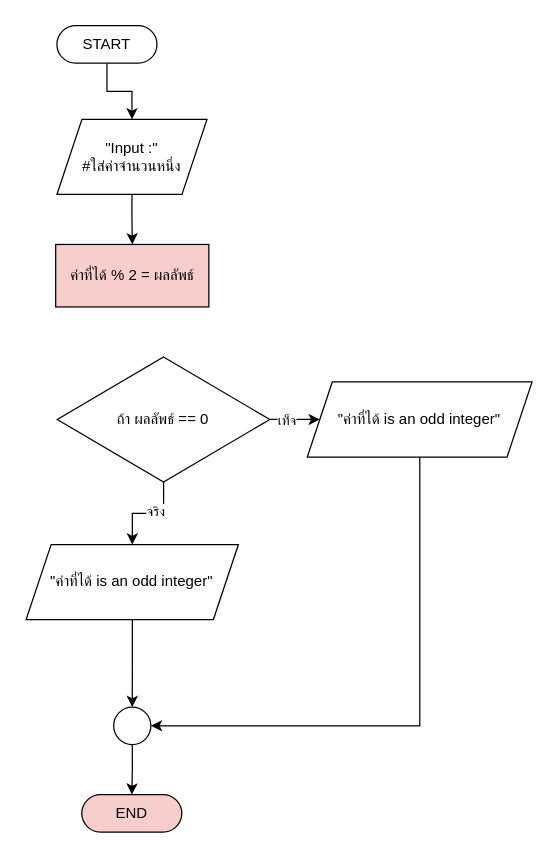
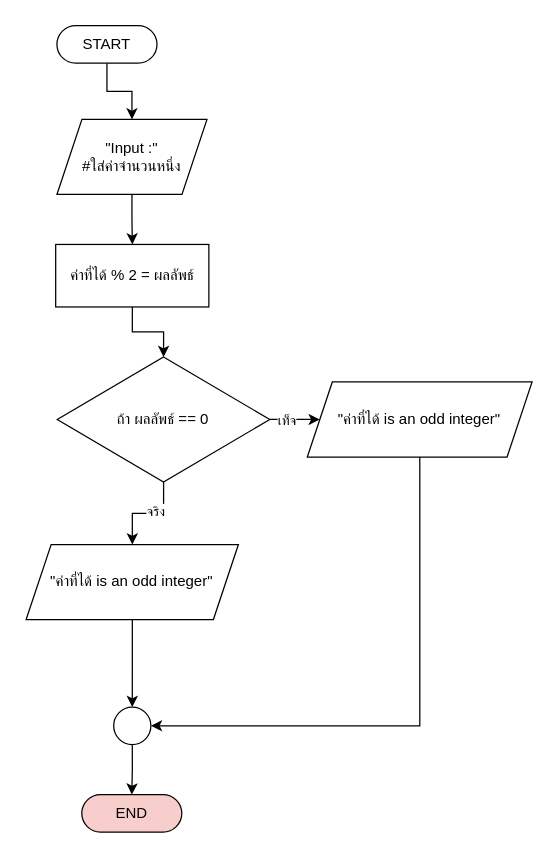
node "ค่าที่ได้ % 2 = ผลลัพธ์": fillcolor #f8cecc -> #ffffff
edge "ค่าที่ได้ % 2 = ผลลัพธ์" -> "ถ้า ผลลัพธ์ == 0": added
